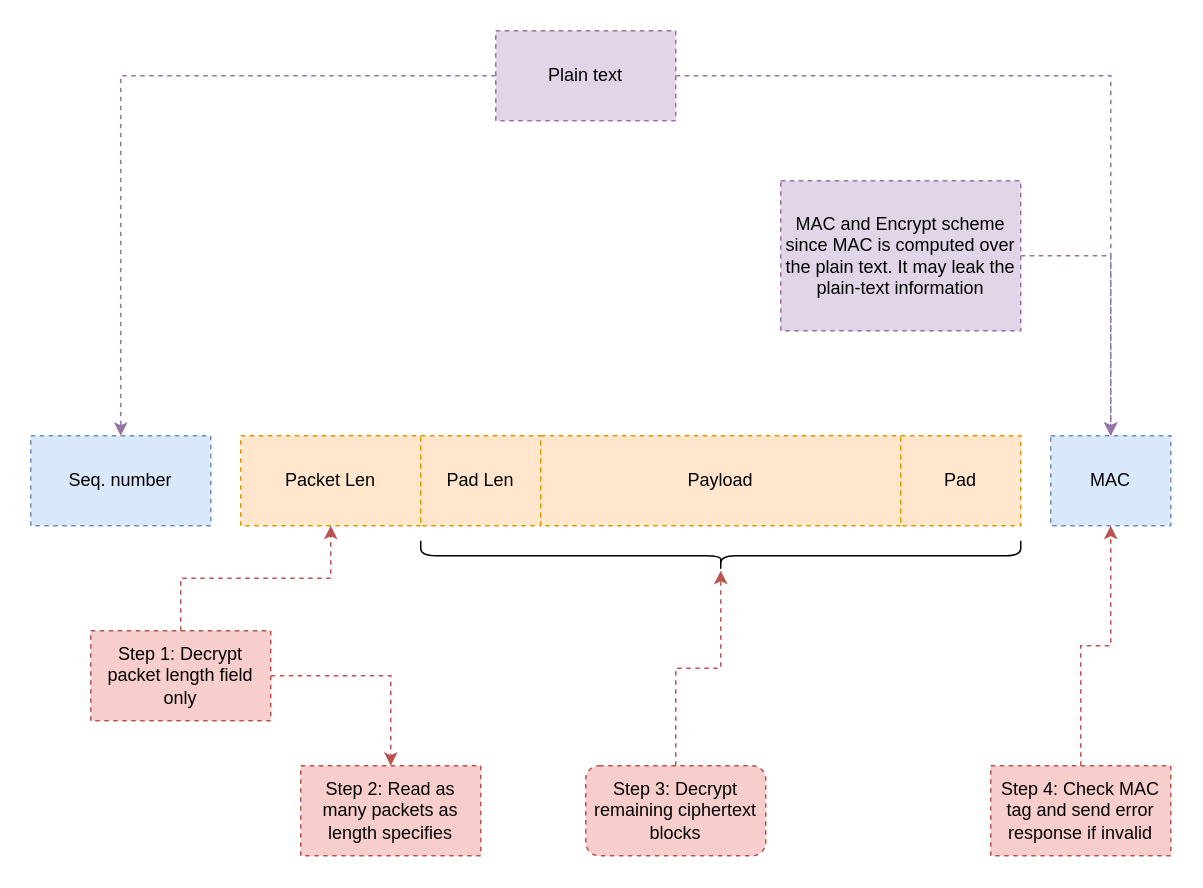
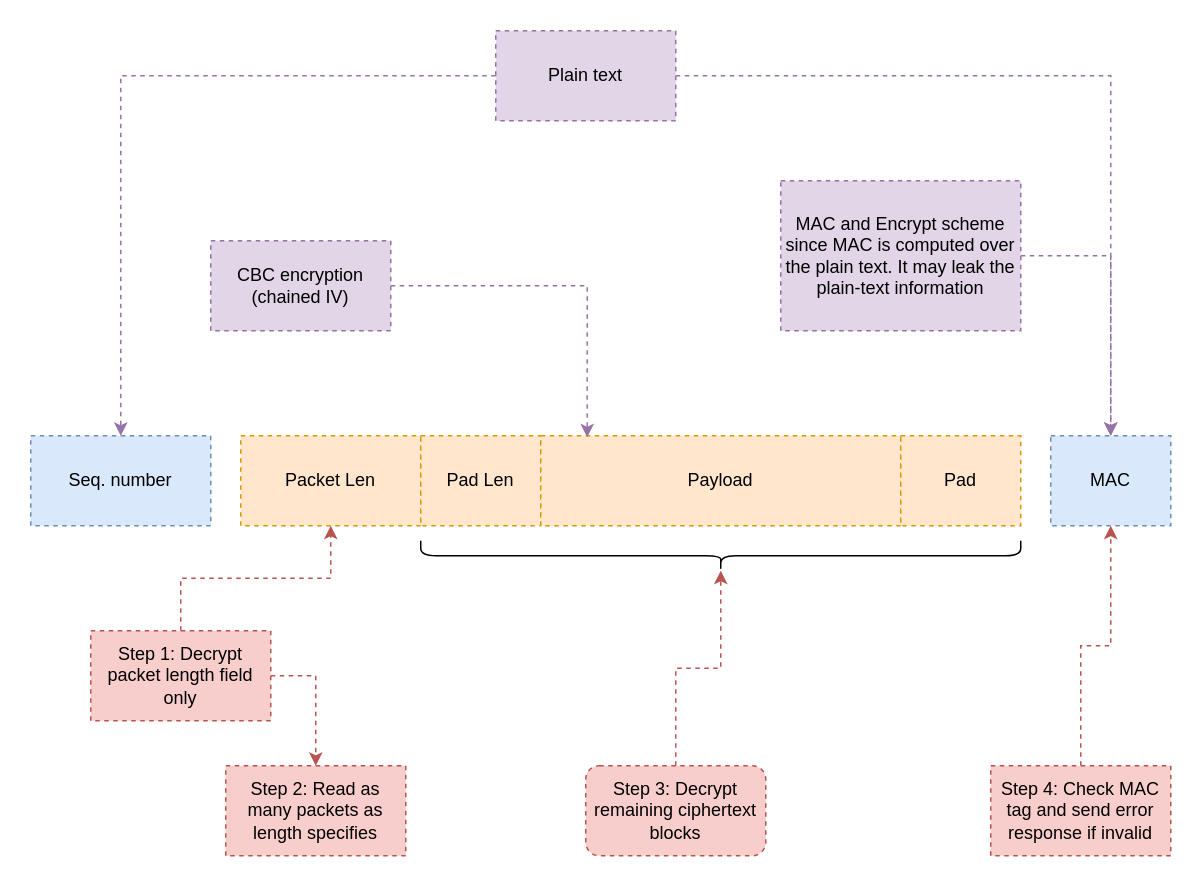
node "CBC encryption (chained IV)": added
edge "CBC encryption (chained IV)" -> "Payload": added
node "Step 2: Read as many packets as length specifies": moved (391, 811) -> (316, 811)
